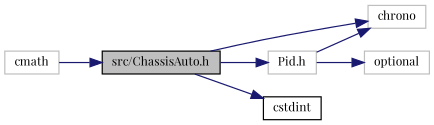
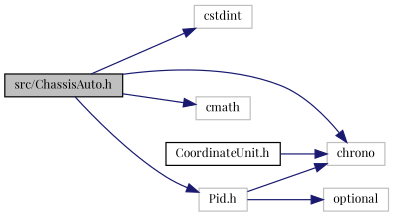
edge "cmath" -> "src/ChassisAuto.h": reversed
node "cstdint": color black -> grey75
node "CoordinateUnit.h": added
